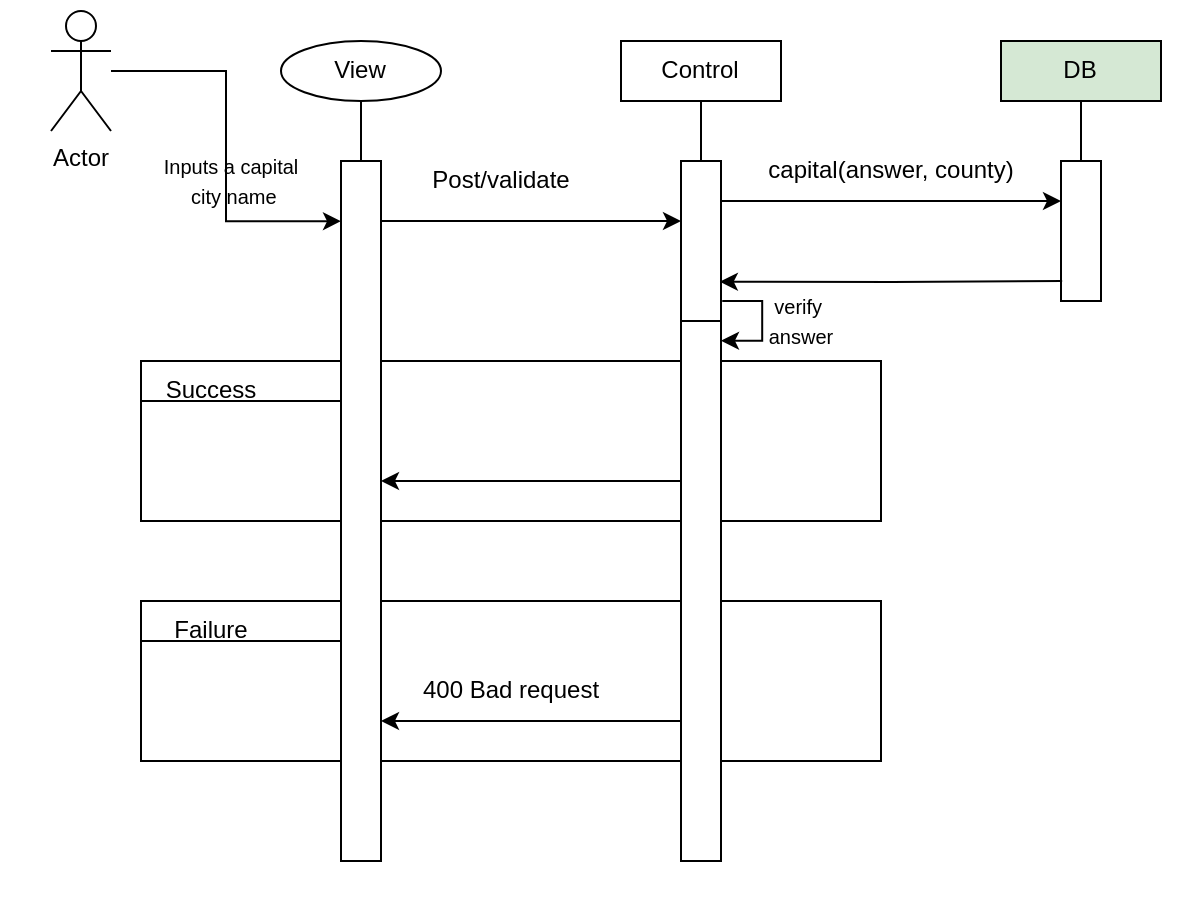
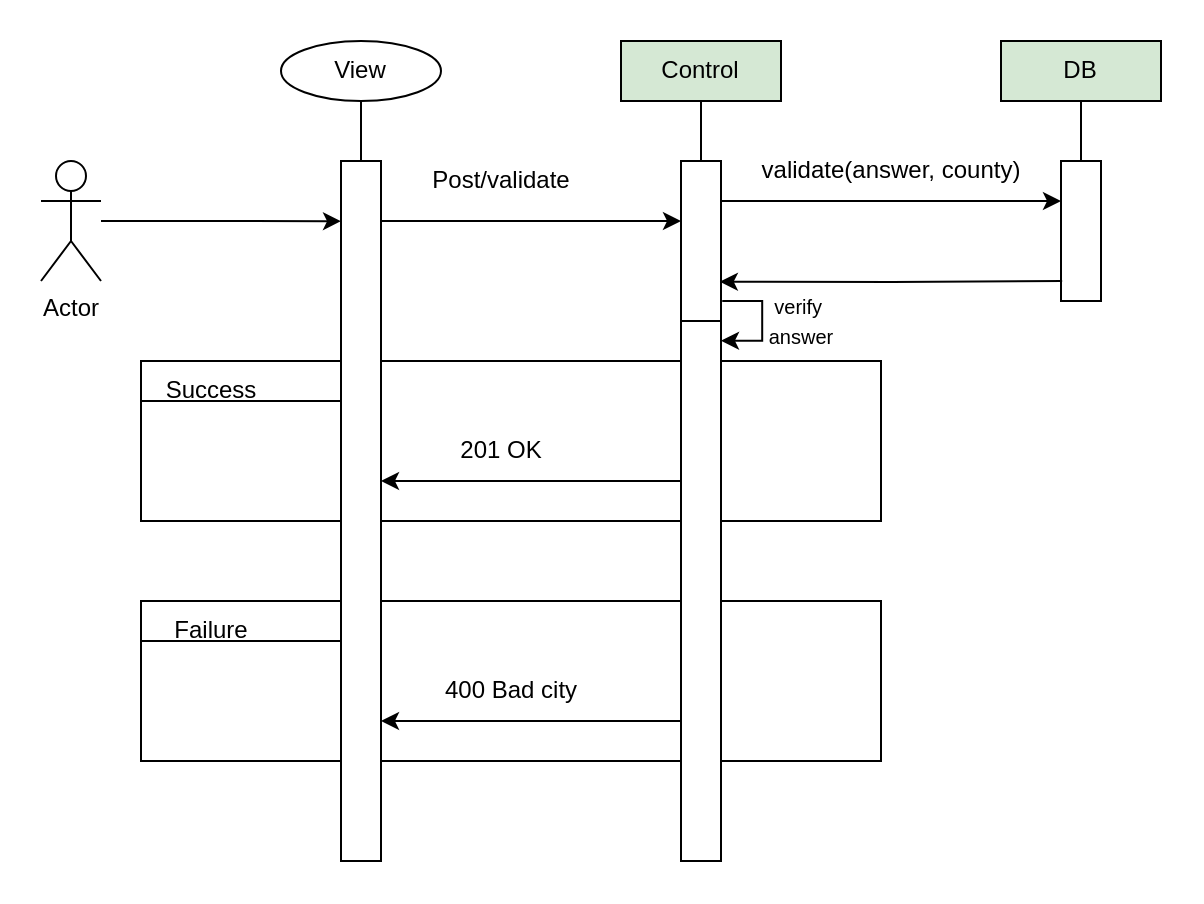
node "Actor": moved (81, 71) -> (71, 221)
node "Control": fillcolor #ffffff -> #d5e8d4
node "capital(answer, county)": label "capital(answer, county)" -> "validate(answer, county)"
node "Inputs a capital city name": removed
node "201 OK": added
node "400 Bad request": label "400 Bad request" -> "400 Bad city"
